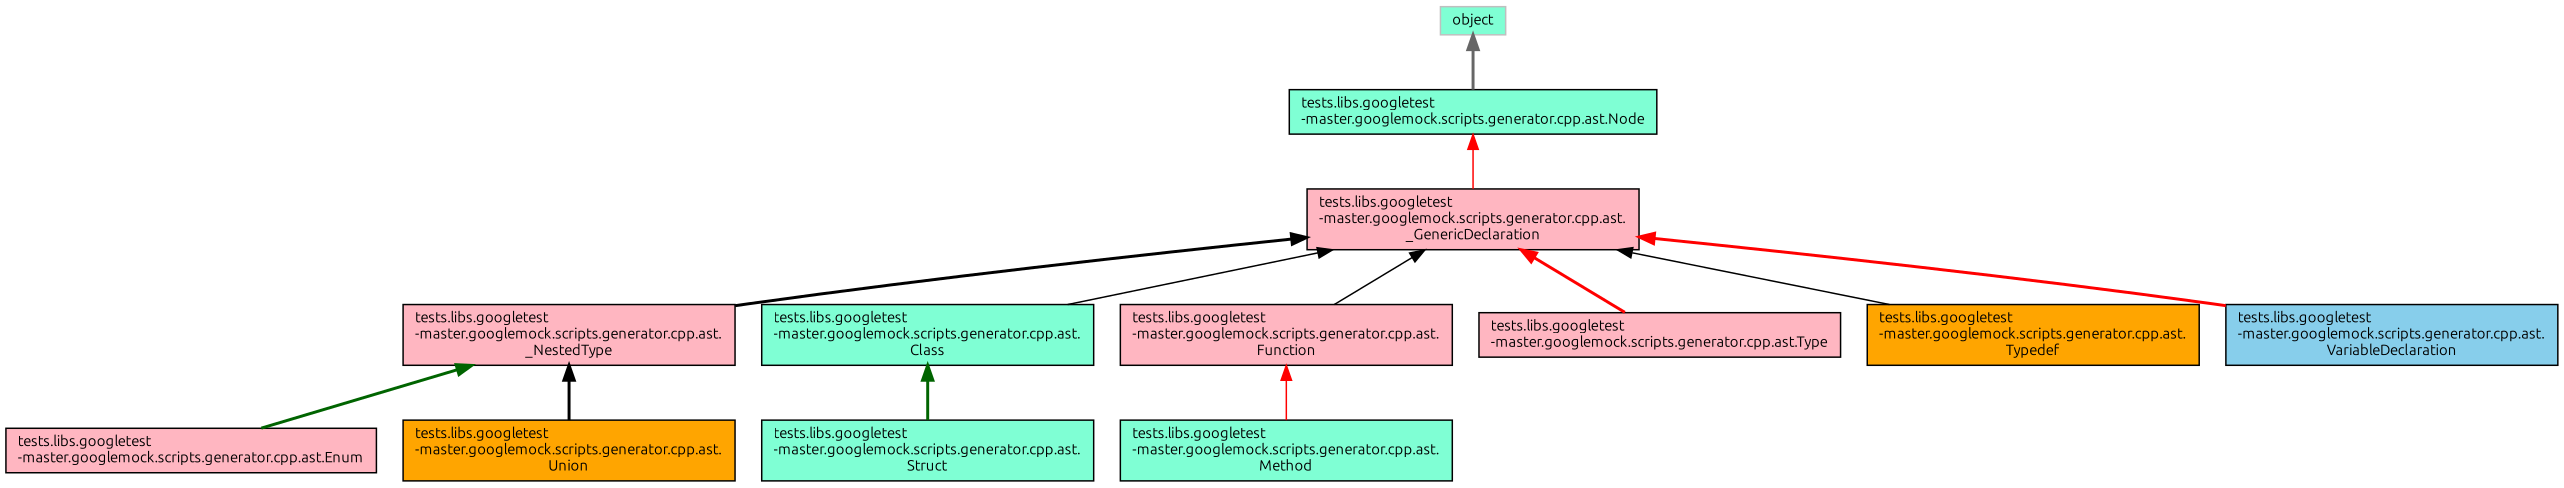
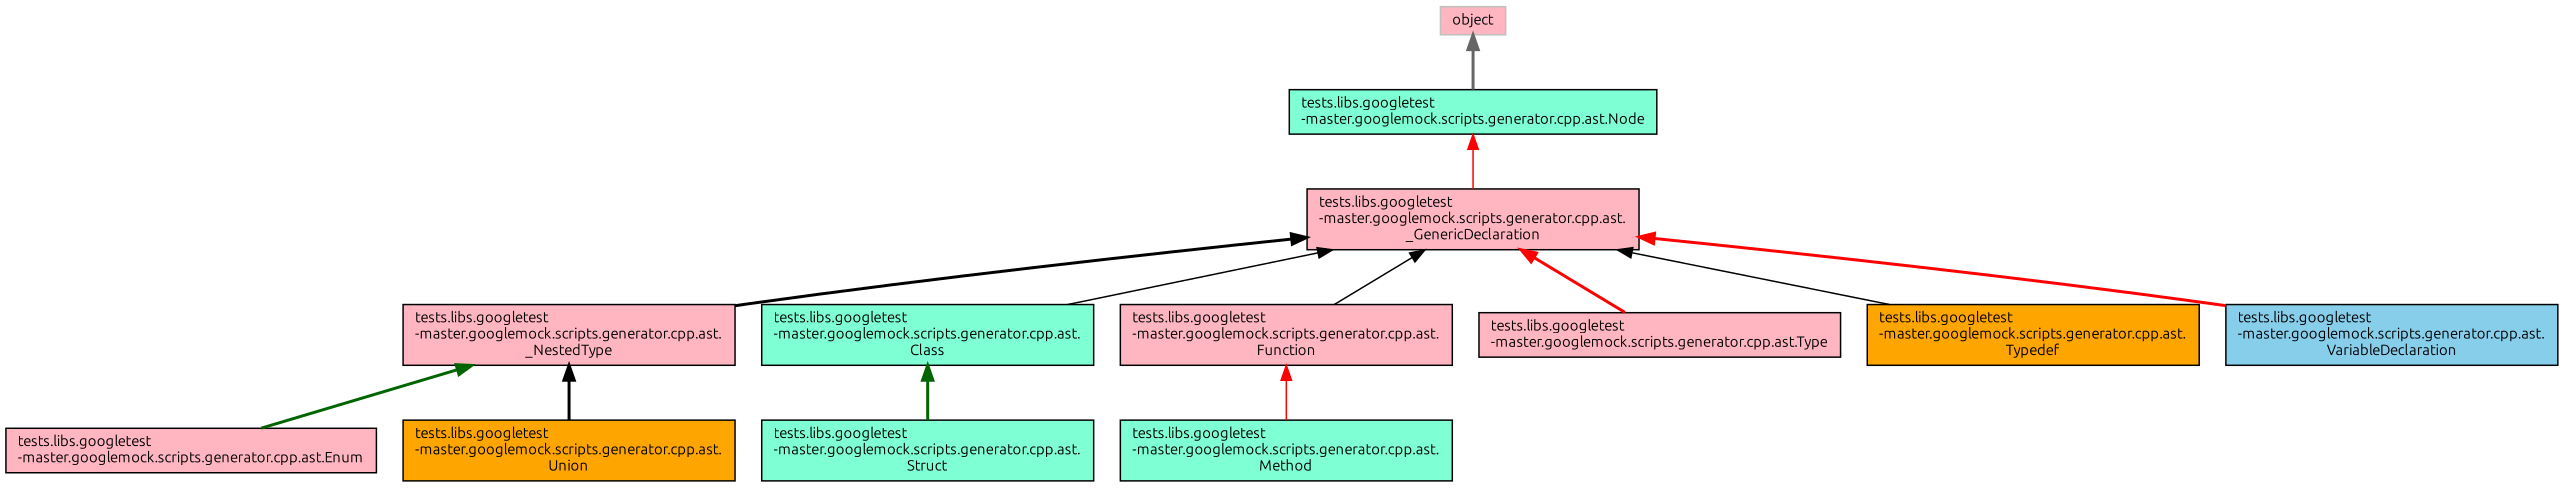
node "object": fillcolor aquamarine -> lightpink
